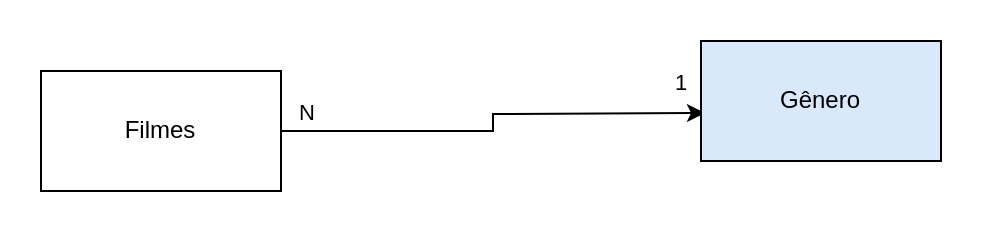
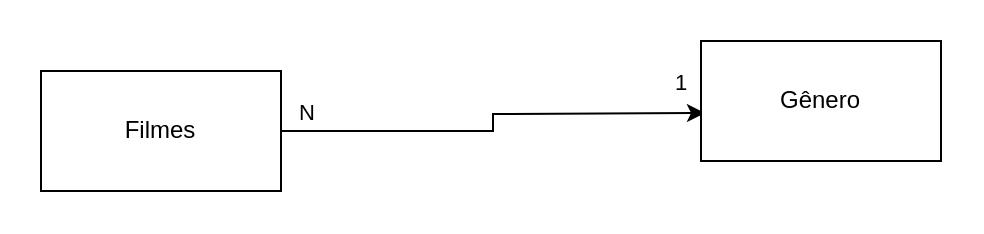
node "Gênero": fillcolor #dae8fc -> #ffffff
